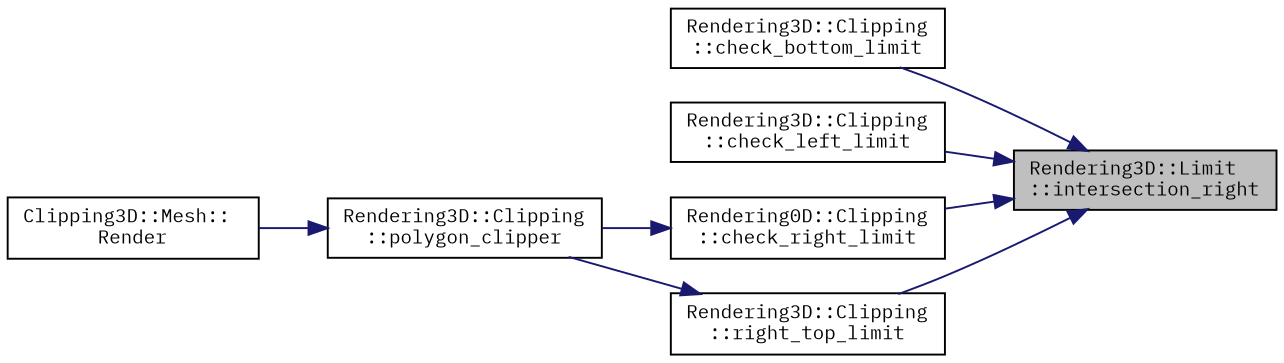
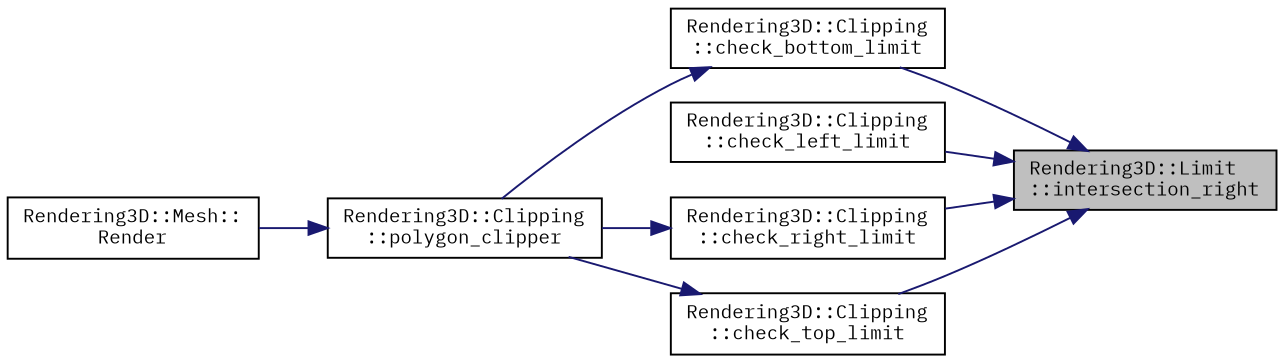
edge "Rendering3D::Clipping ::polygon_clipper" -> "Rendering3D::Clipping ::check_bottom_limit": added
node "Clipping3D::Mesh:: Render": label "Clipping3D::Mesh:: Render" -> "Rendering3D::Mesh:: Render"
node "Rendering0D::Clipping ::check_right_limit": label "Rendering0D::Clipping ::check_right_limit" -> "Rendering3D::Clipping ::check_right_limit"
node "Rendering3D::Clipping ::right_top_limit": label "Rendering3D::Clipping ::right_top_limit" -> "Rendering3D::Clipping ::check_top_limit"
